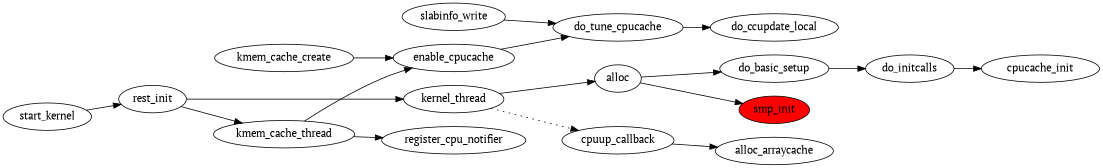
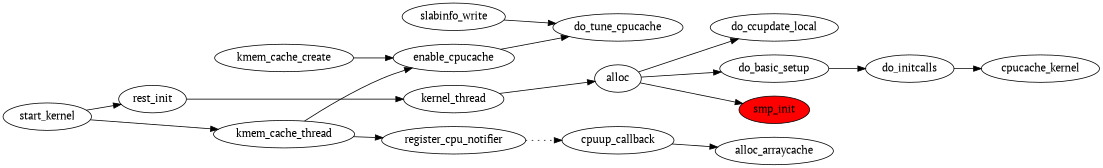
edge "do_tune_cpucache" -> "do_ccupdate_local": now "alloc" -> "do_ccupdate_local"
node "cpucache_init": label "cpucache_init" -> "cpucache_kernel"
edge "rest_init" -> "kmem_cache_thread": now "start_kernel" -> "kmem_cache_thread"
edge "kernel_thread" -> "cpuup_callback": now "register_cpu_notifier" -> "cpuup_callback"
